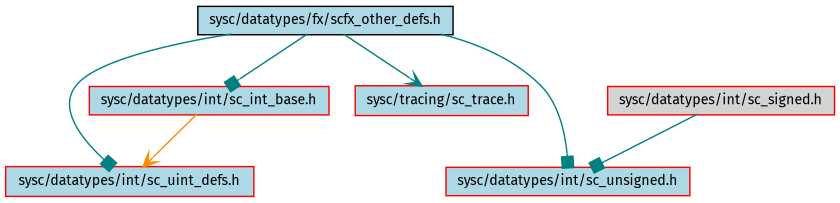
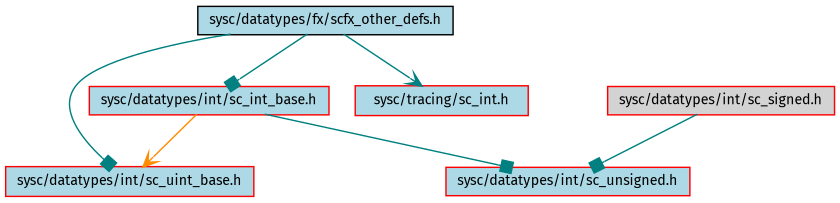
edge "sysc/datatypes/fx/scfx_other_defs.h" -> "sysc/datatypes/int/sc_unsigned.h": now "sysc/datatypes/int/sc_int_base.h" -> "sysc/datatypes/int/sc_unsigned.h"
node "sysc/tracing/sc_trace.h": label "sysc/tracing/sc_trace.h" -> "sysc/tracing/sc_int.h"
node "sysc/datatypes/int/sc_uint_defs.h": label "sysc/datatypes/int/sc_uint_defs.h" -> "sysc/datatypes/int/sc_uint_base.h"
